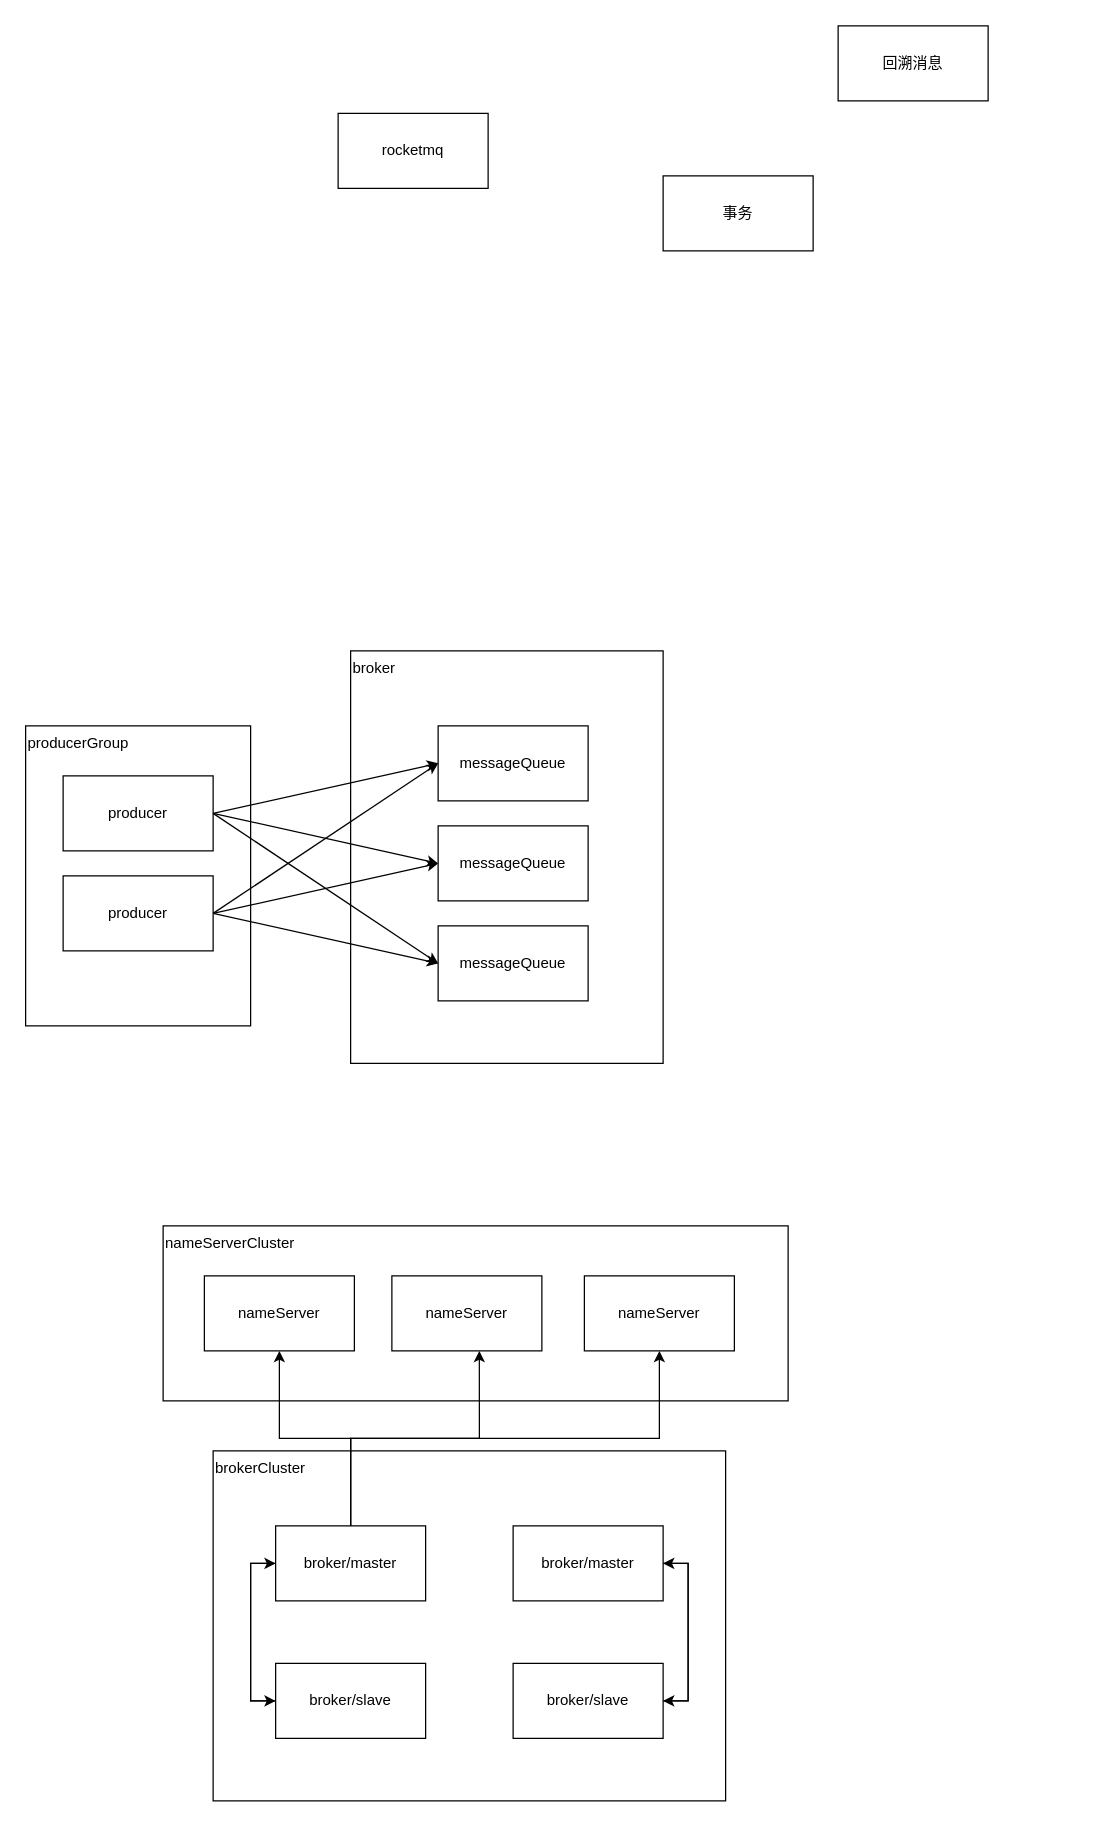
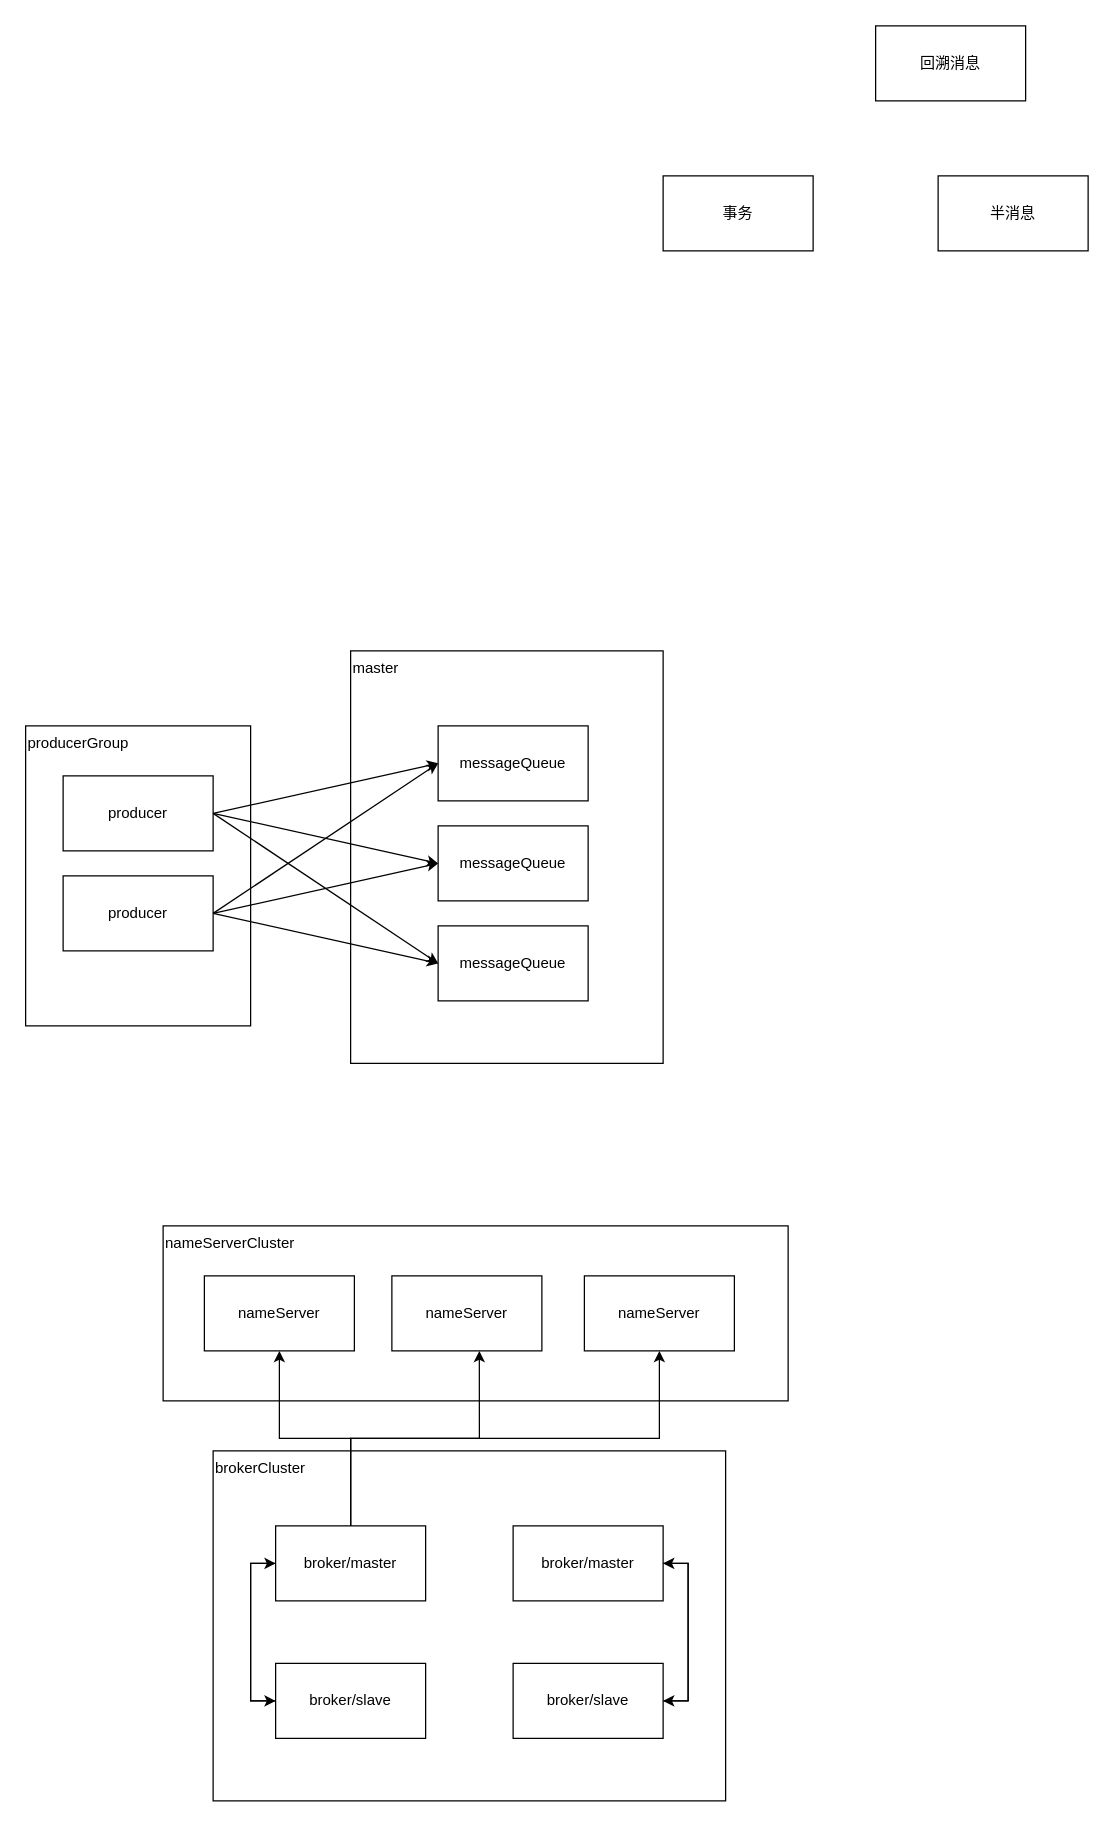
node "回溯消息": moved (913, 63) -> (951, 63)
node "rocketmq": removed
node "半消息": added
node "broker": label "broker" -> "master"
